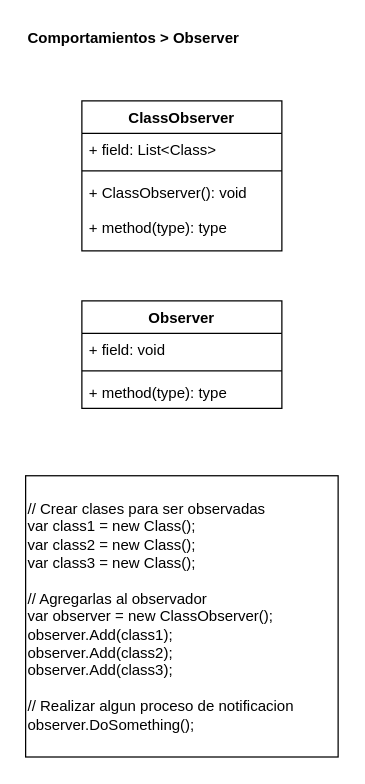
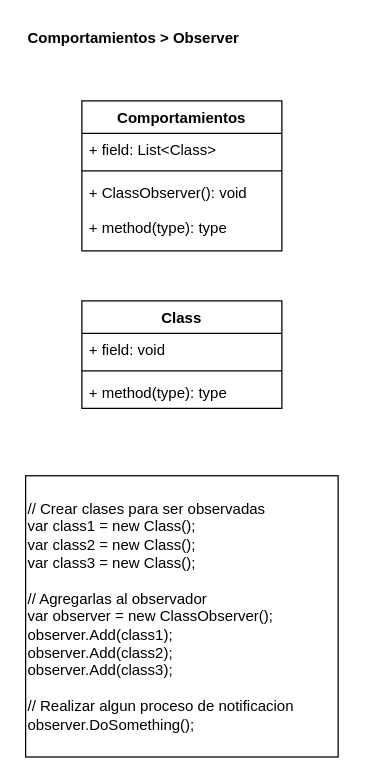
node "ClassObserver": label "ClassObserver" -> "Comportamientos"
node "Observer": label "Observer" -> "Class"
